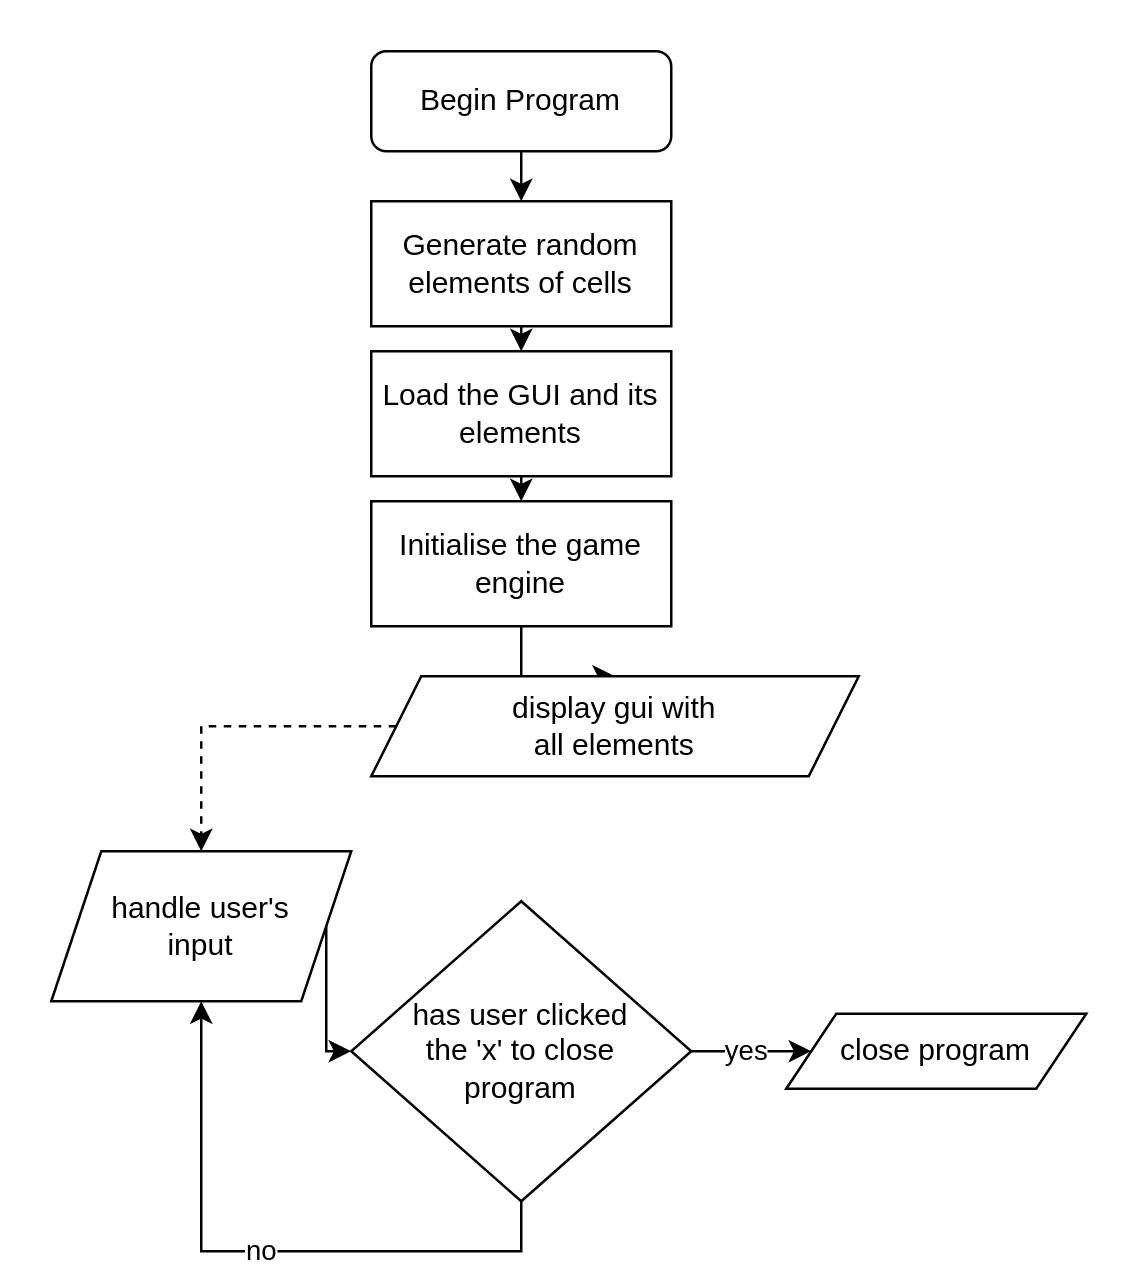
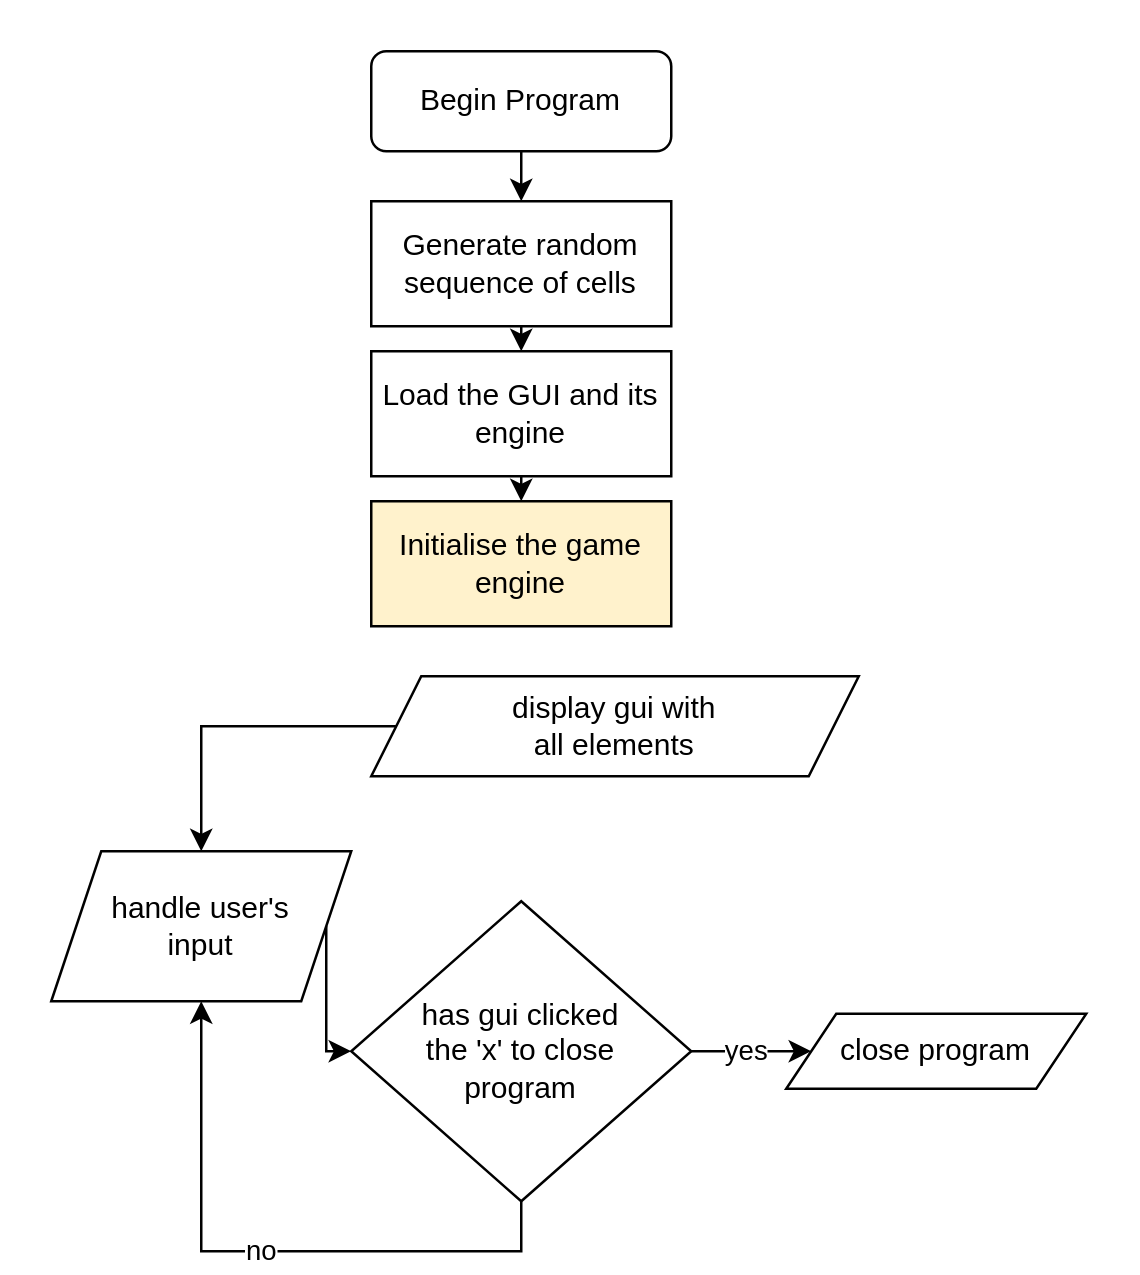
node "Generate random elements of cells": label "Generate random elements of cells" -> "Generate random sequence of cells"
node "Load the GUI and its elements": label "Load the GUI and its elements" -> "Load the GUI and its engine"
node "Initialise the game engine": fillcolor #ffffff -> #fff2cc
edge "Initialise the game engine" -> "display gui with all elements": removed
edge "display gui with all elements" -> "handle user's input": style dashed -> solid
node "has user clicked the 'x' to close program": label "has user clicked the 'x' to close program" -> "has gui clicked the 'x' to close program"
